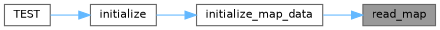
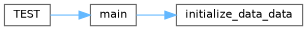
node "initialize": label "initialize" -> "main"
node "initialize_map_data": label "initialize_map_data" -> "initialize_data_data"
node "read_map": removed
